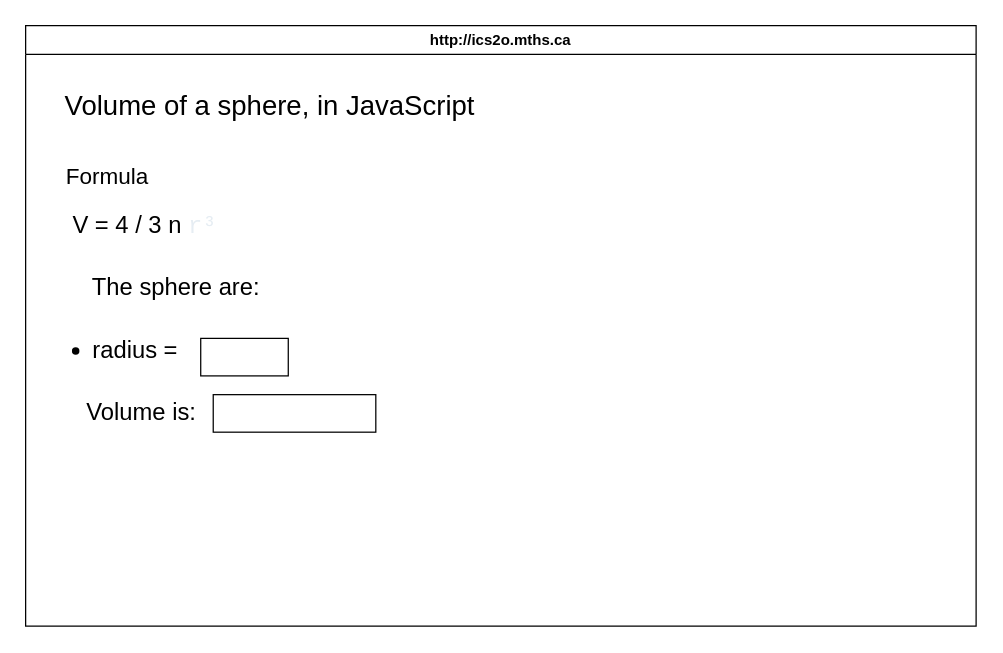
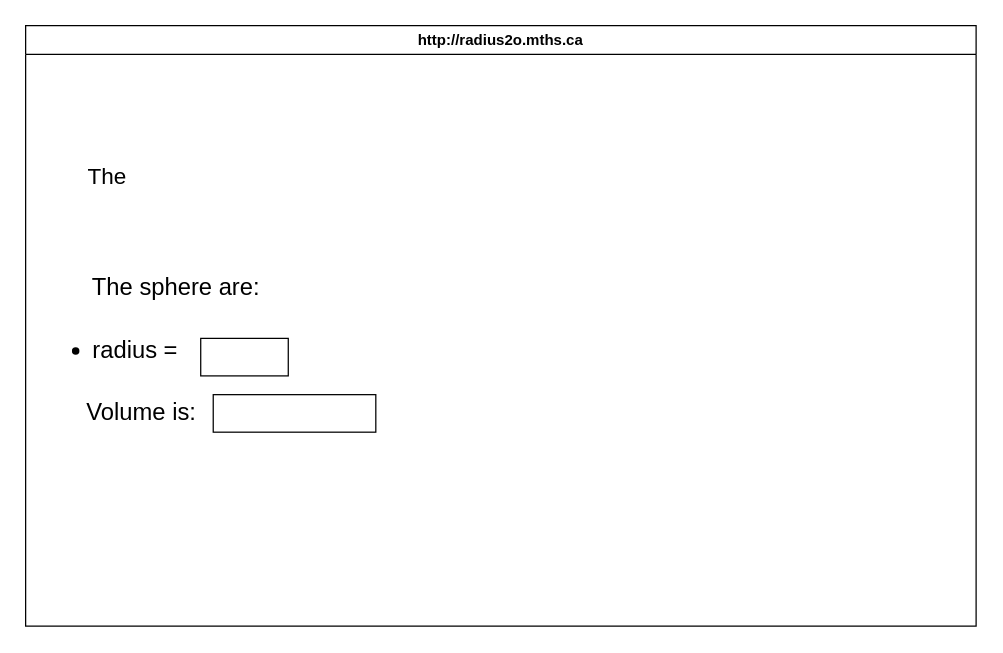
node "http://ics2o.mths.ca": label "http://ics2o.mths.ca" -> "http://radius2o.mths.ca"
node "Volume of a sphere, in JavaScript": removed
node "Formula": label "Formula" -> "The"
node "V = 4 / 3 n r³": removed
